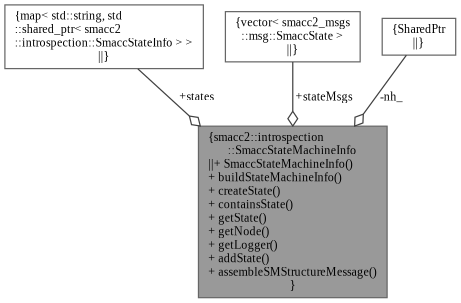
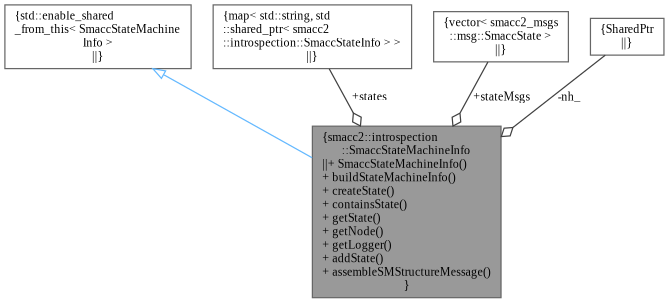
node "{std::enable_shared _from_this< SmaccStateMachine Info > ||}": added
